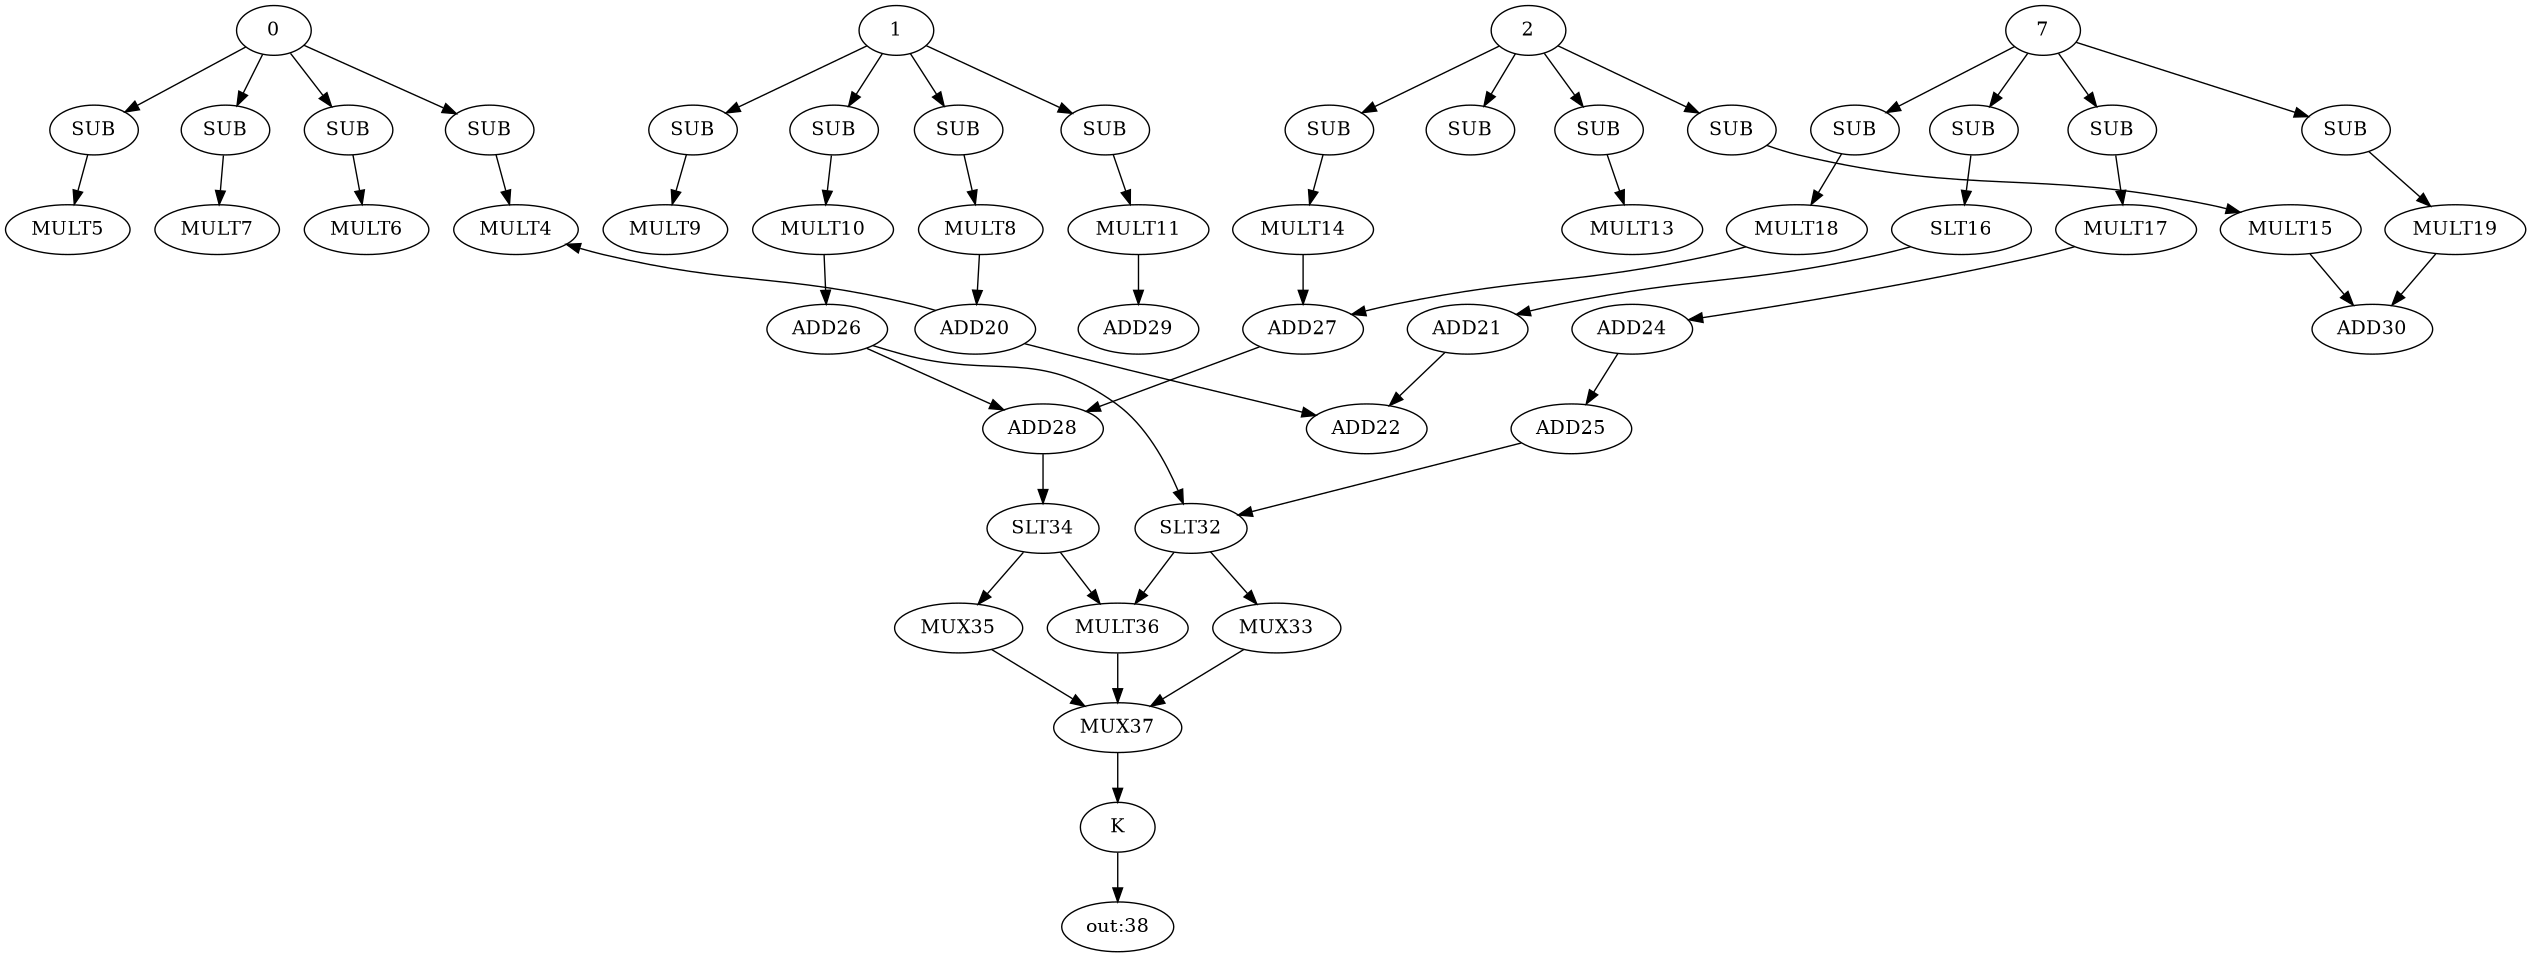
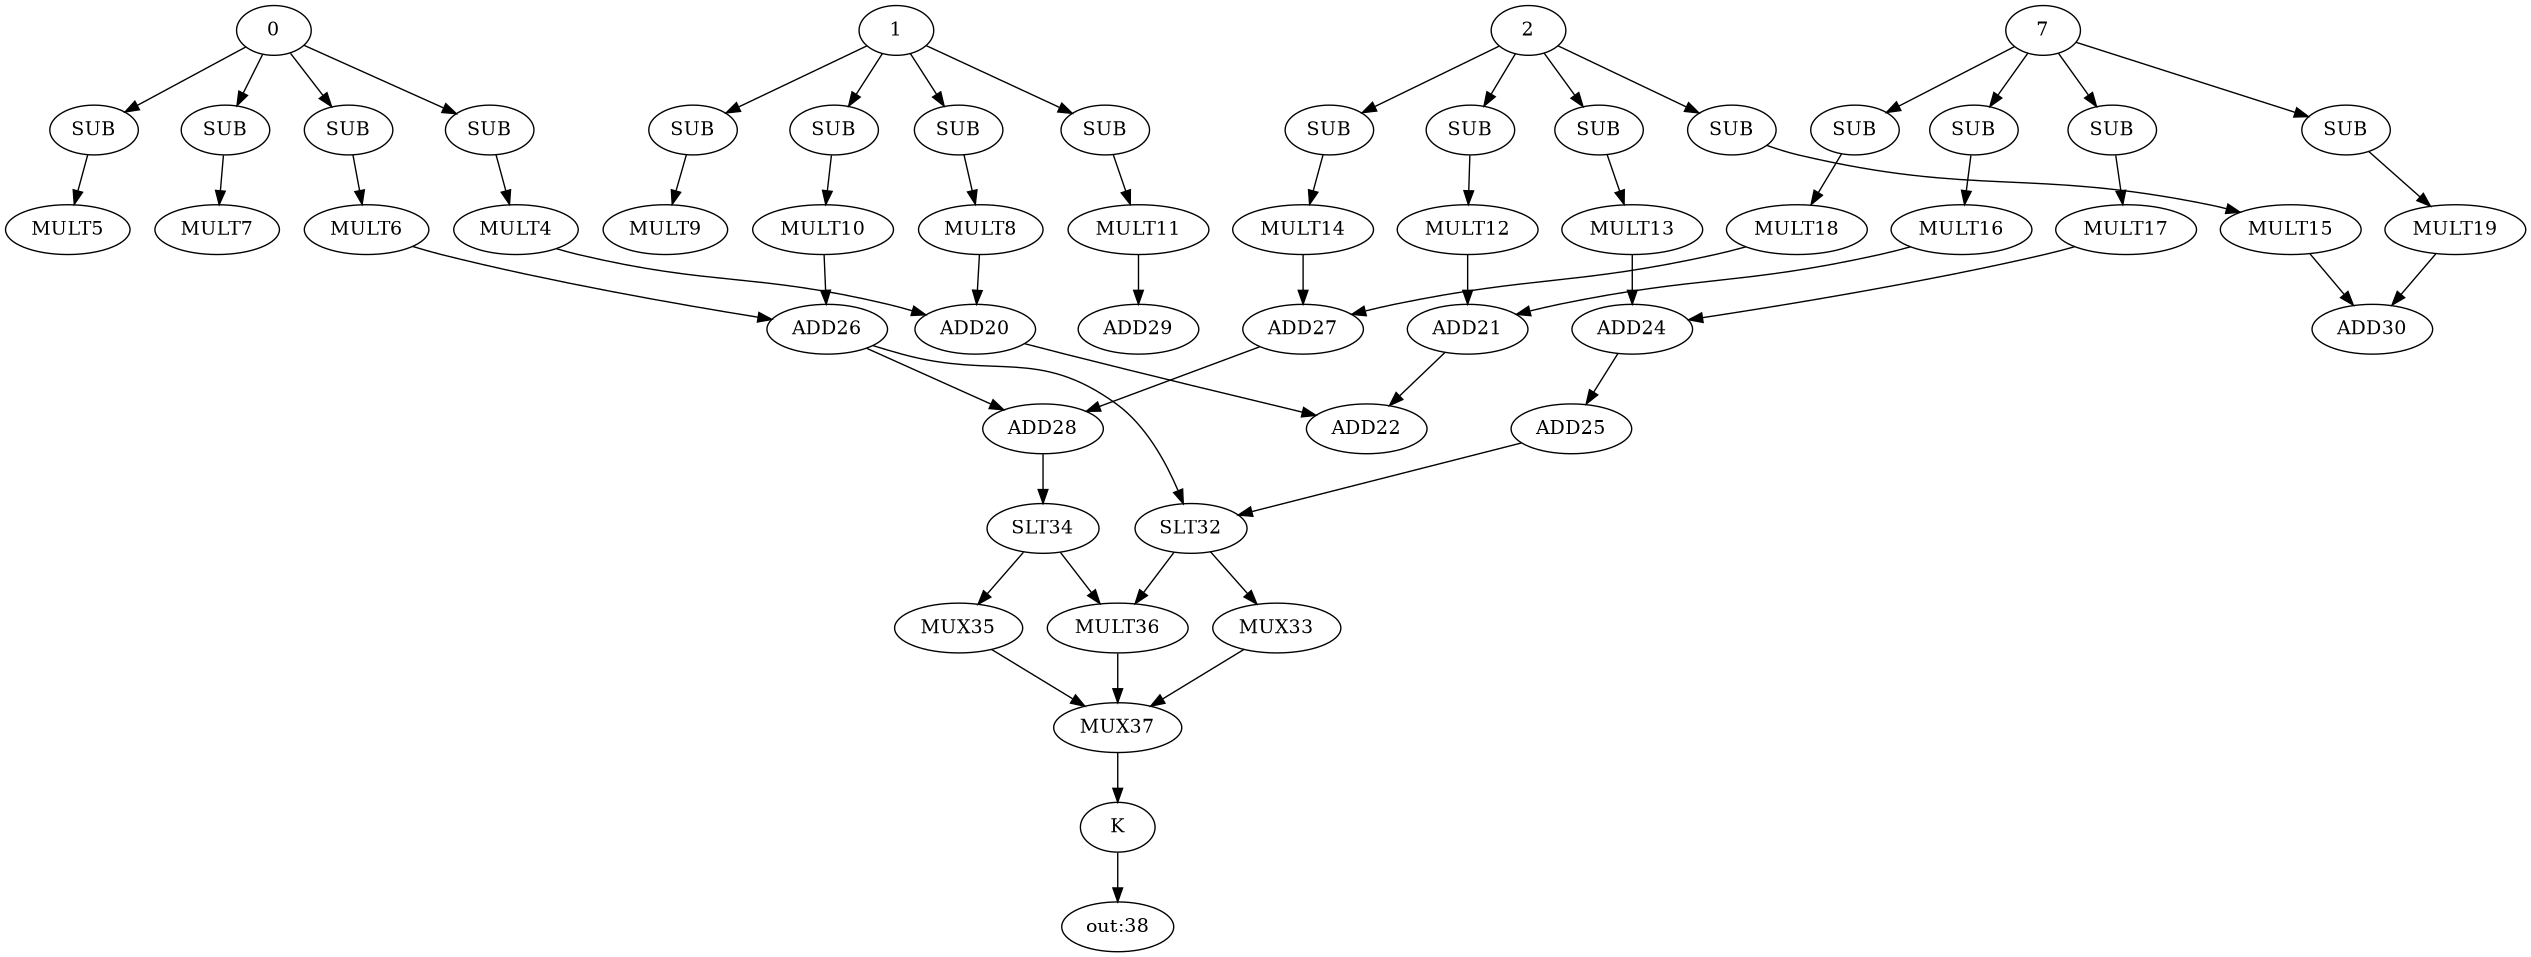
node "MULT12": added
node "SLT16": label "SLT16" -> "MULT16"
edge "ADD20" -> "MULT4": reversed
edge "MULT13" -> "ADD24": added
edge "MULT6" -> "ADD26": added
